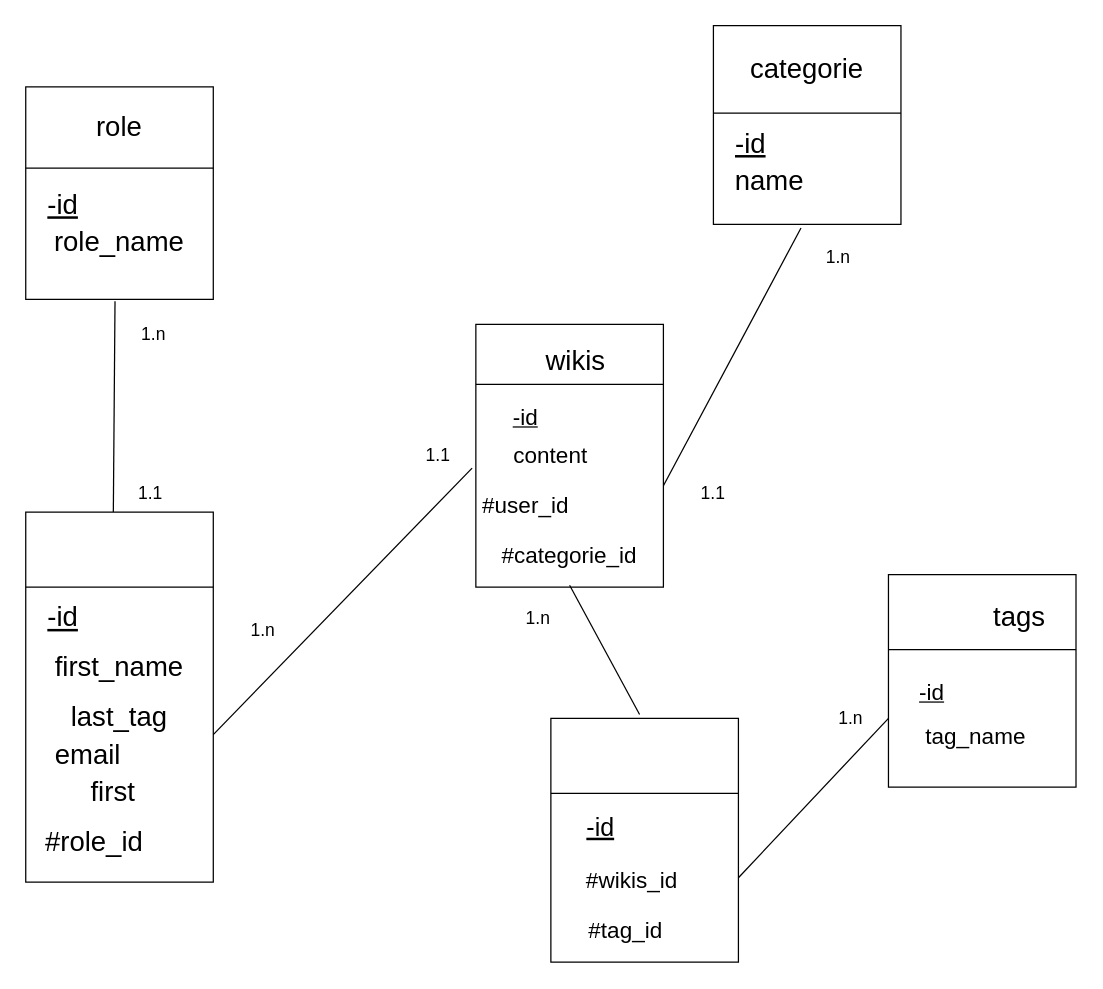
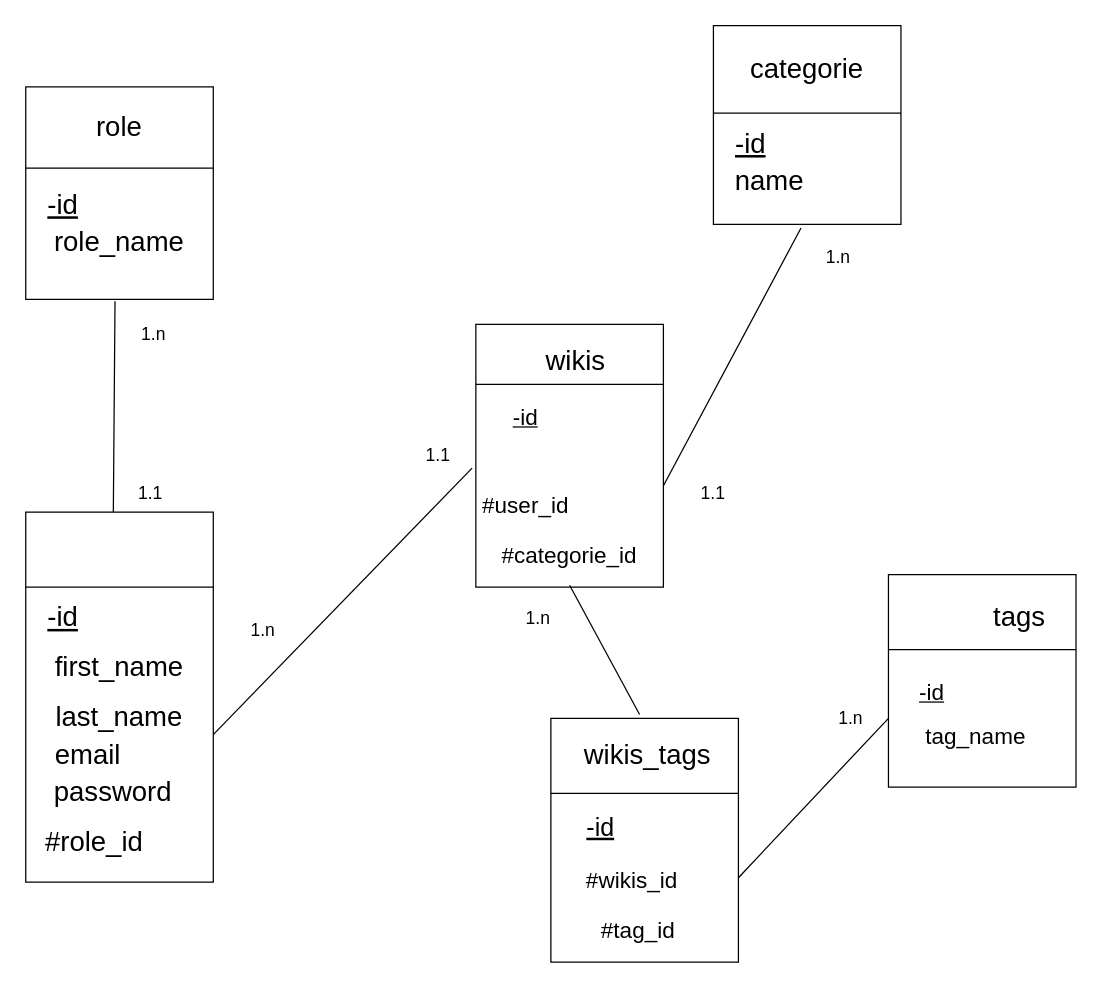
node "content": removed
node "last_tag": label "last_tag" -> "last_name"
node "wikis_tags": added
node "first": label "first" -> "password"
node "#tag_id": moved (626, 931) -> (638, 931)
